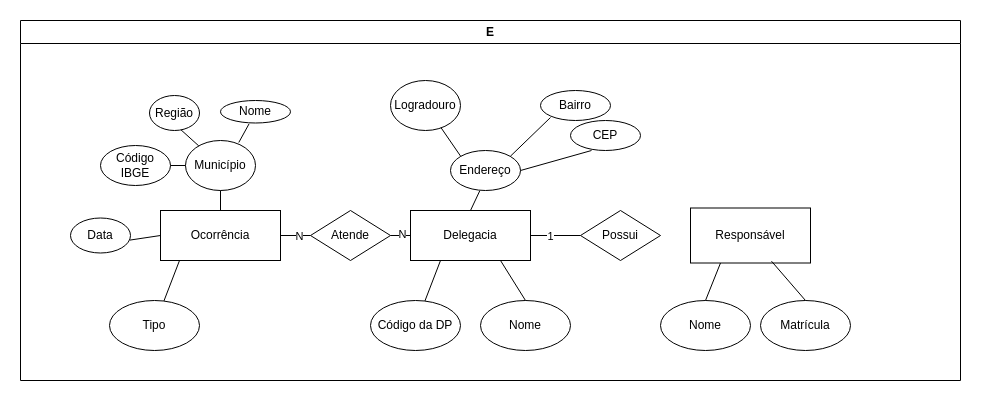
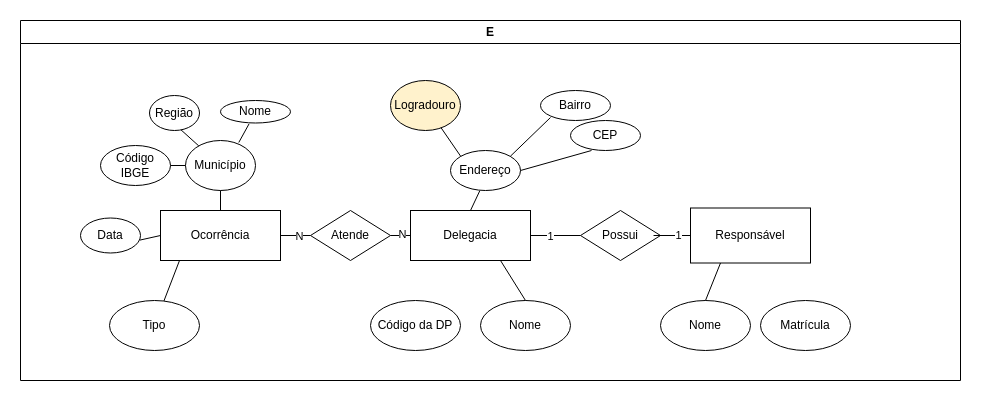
node "Logradouro": fillcolor #ffffff -> #fff2cc
node "Data": moved (101, 236) -> (111, 236)
edge "Possui" -- "Responsável": added, label "1"
edge "Delegacia" -- "Código da DP": removed
edge "Responsável" -- "Matrícula": removed
